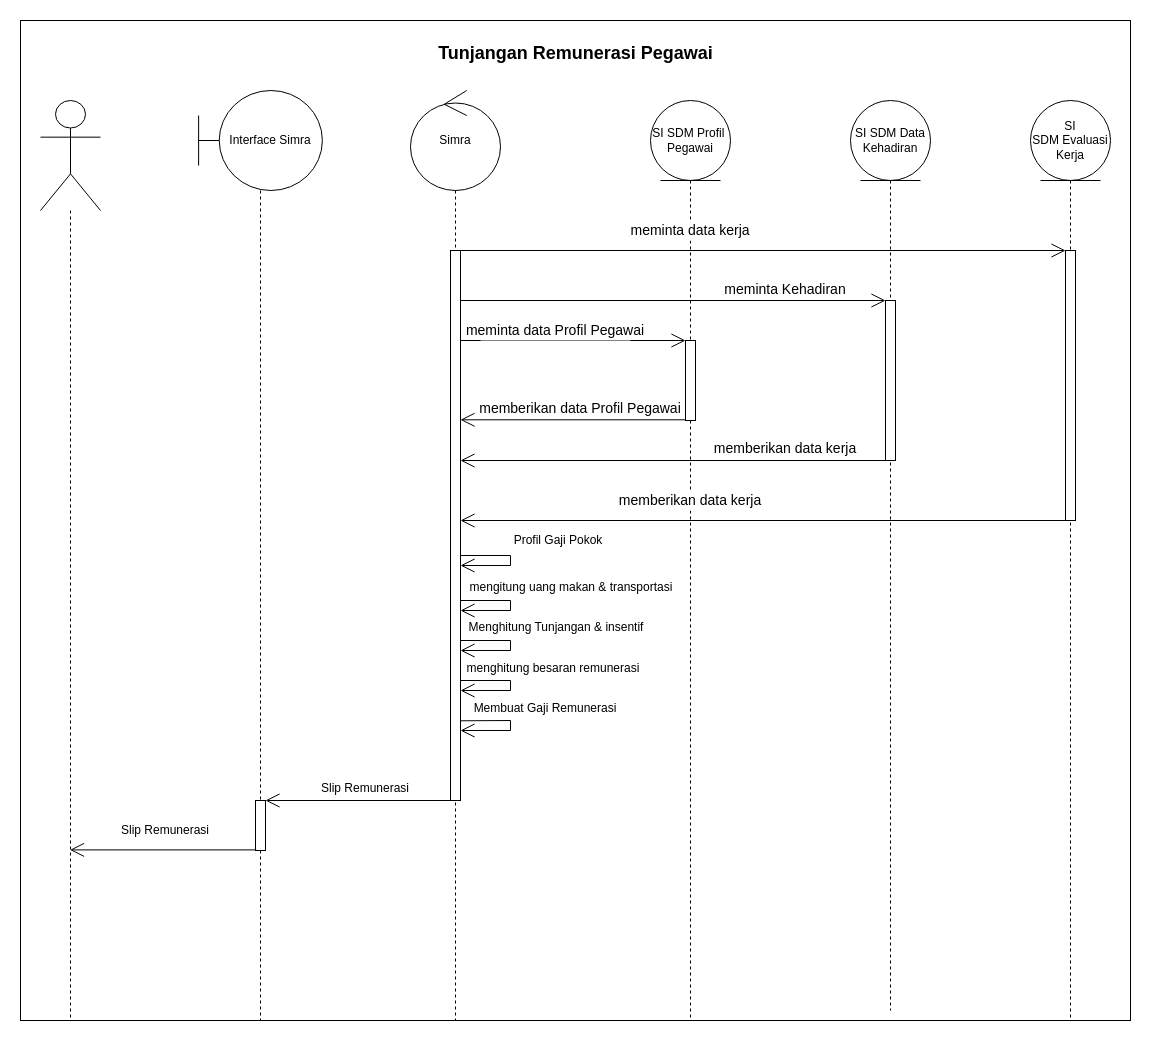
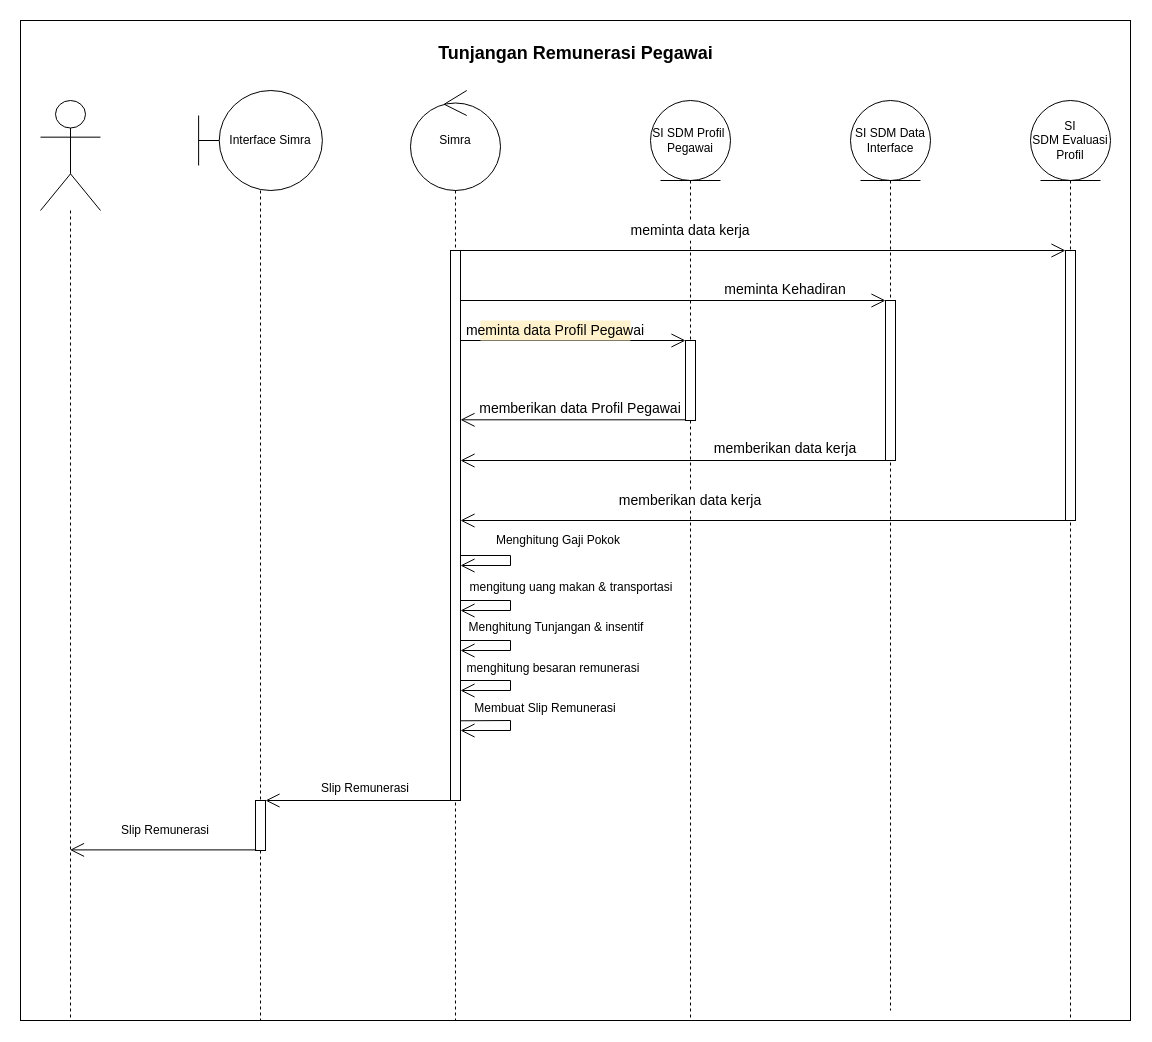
node "SI SDM Data Kehadiran": label "SI SDM Data Kehadiran" -> "SI SDM Data Interface"
node "SI SDM Evaluasi Kerja": label "SI SDM Evaluasi Kerja" -> "SI SDM Evaluasi Profil"
node "meminta data Profil Pegawai": fillcolor #ffffff -> #fff2cc
node "Profil Gaji Pokok": label "Profil Gaji Pokok" -> "Menghitung Gaji Pokok"
node "Membuat Gaji Remunerasi": label "Membuat Gaji Remunerasi" -> "Membuat Slip Remunerasi"
